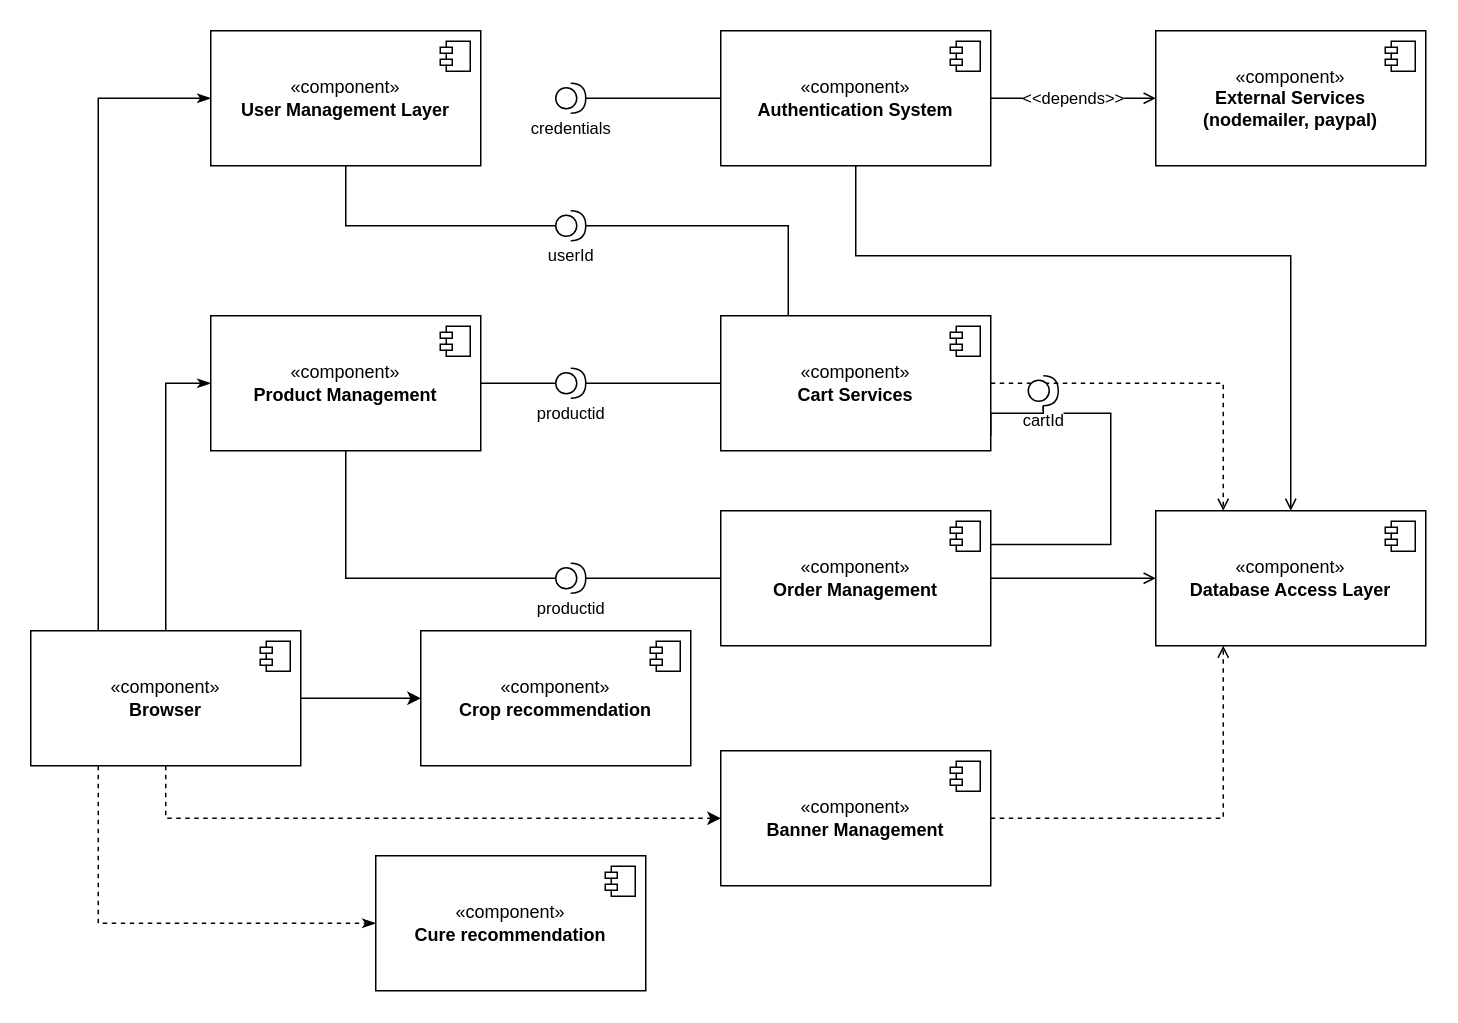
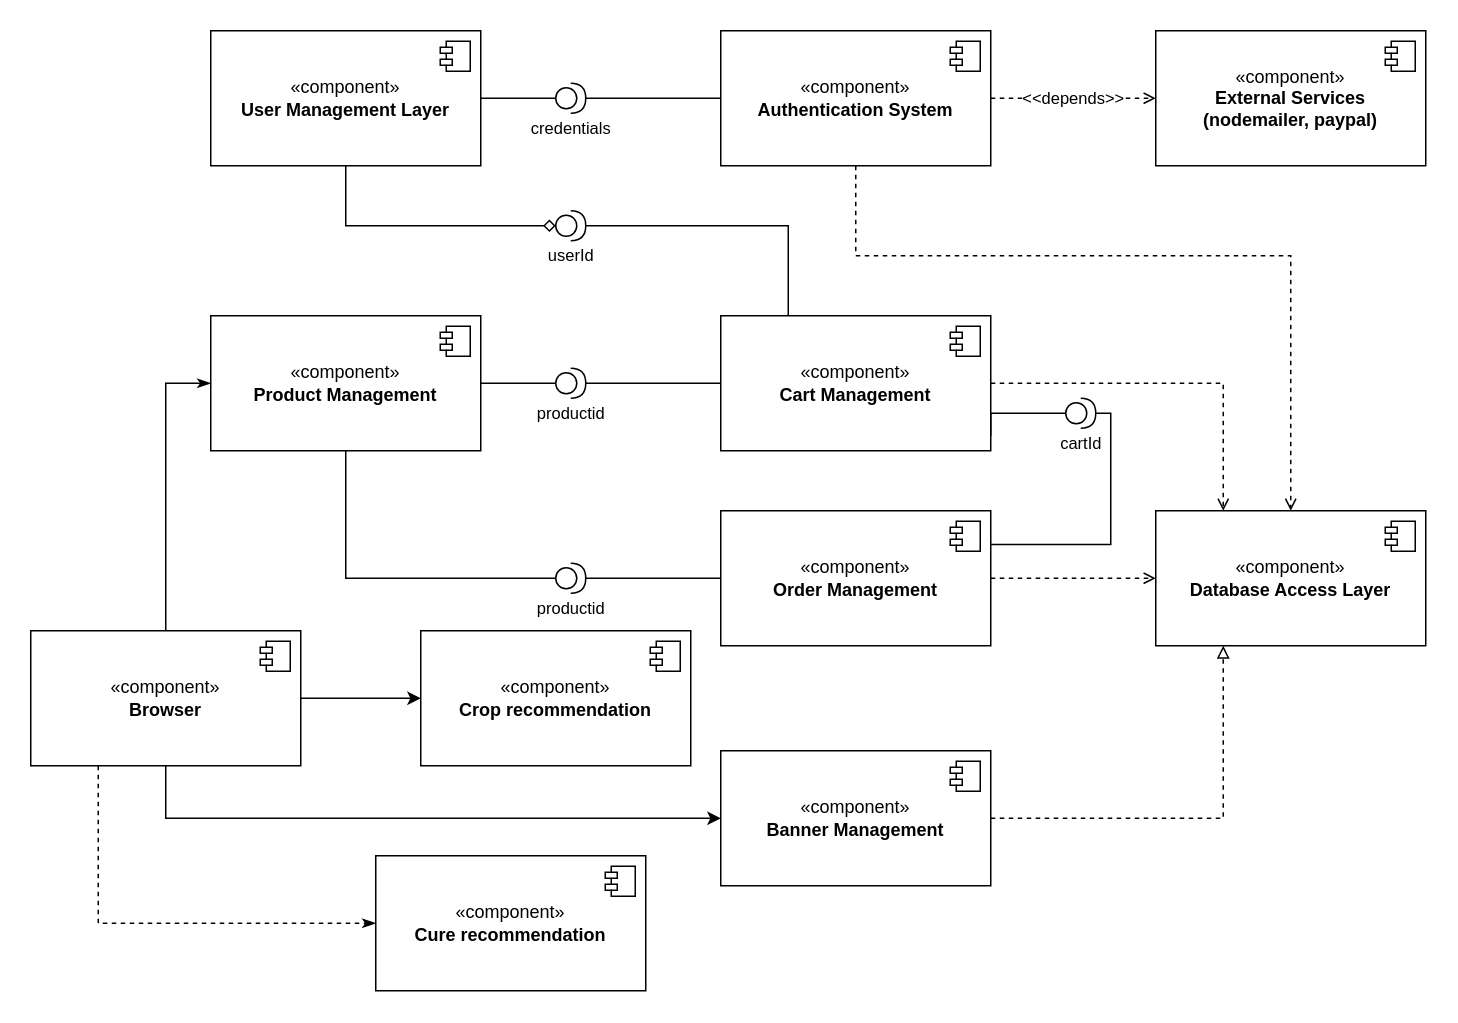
edge "«component» User Management Layer" -- "credentials": added
edge "«component» Authentication System" -> "«component» External Services (nodemailer, paypal)": style solid -> dashed
edge "«component» User Management Layer" -- "userId": arrowhead none -> diamond
edge "«component» Authentication System" -> "«component» Database Access Layer": style solid -> dashed
edge "«component» Browser" -> "«component» User Management Layer": removed
node "«component» Cart Services": label "«component» Cart Services" -> "«component» Cart Management"
node "cartId": moved (1043, 391) -> (1081, 413)
edge "«component» Order Management" -> "«component» Database Access Layer": style solid -> dashed
edge "«component» Banner Management" -> "«component» Database Access Layer": arrowhead open -> block
edge "«component» Browser" -> "«component» Banner Management": style dashed -> solid
